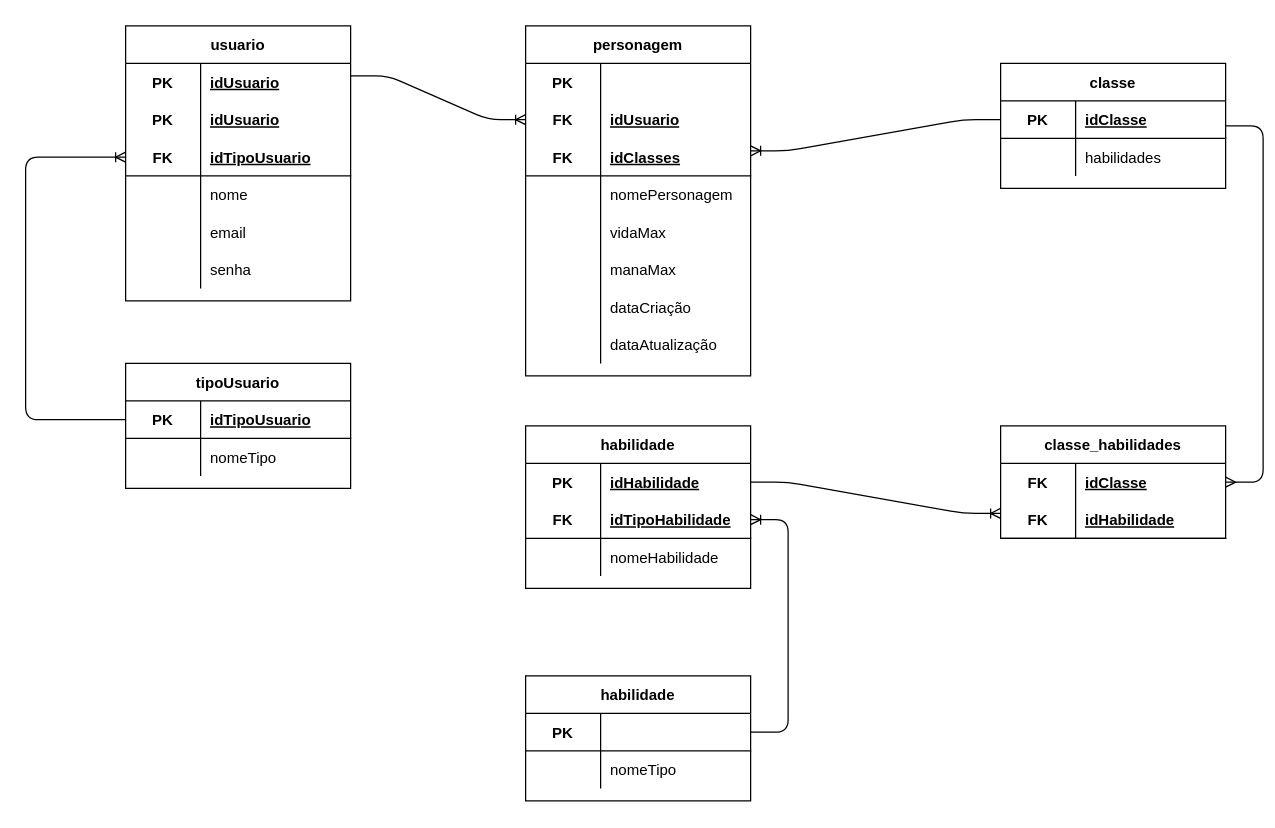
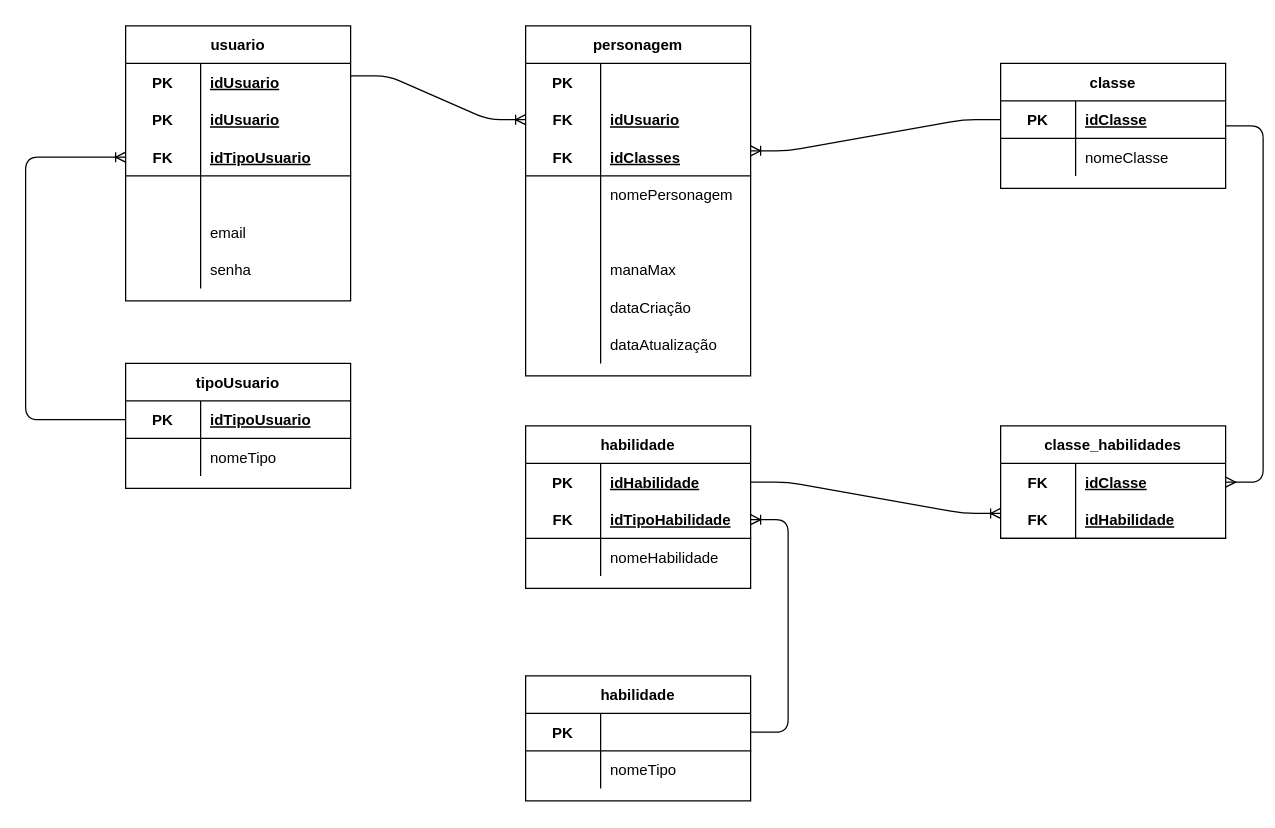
node "habilidades": label "habilidades" -> "nomeClasse"
node "nome": removed
node "vidaMax": removed
